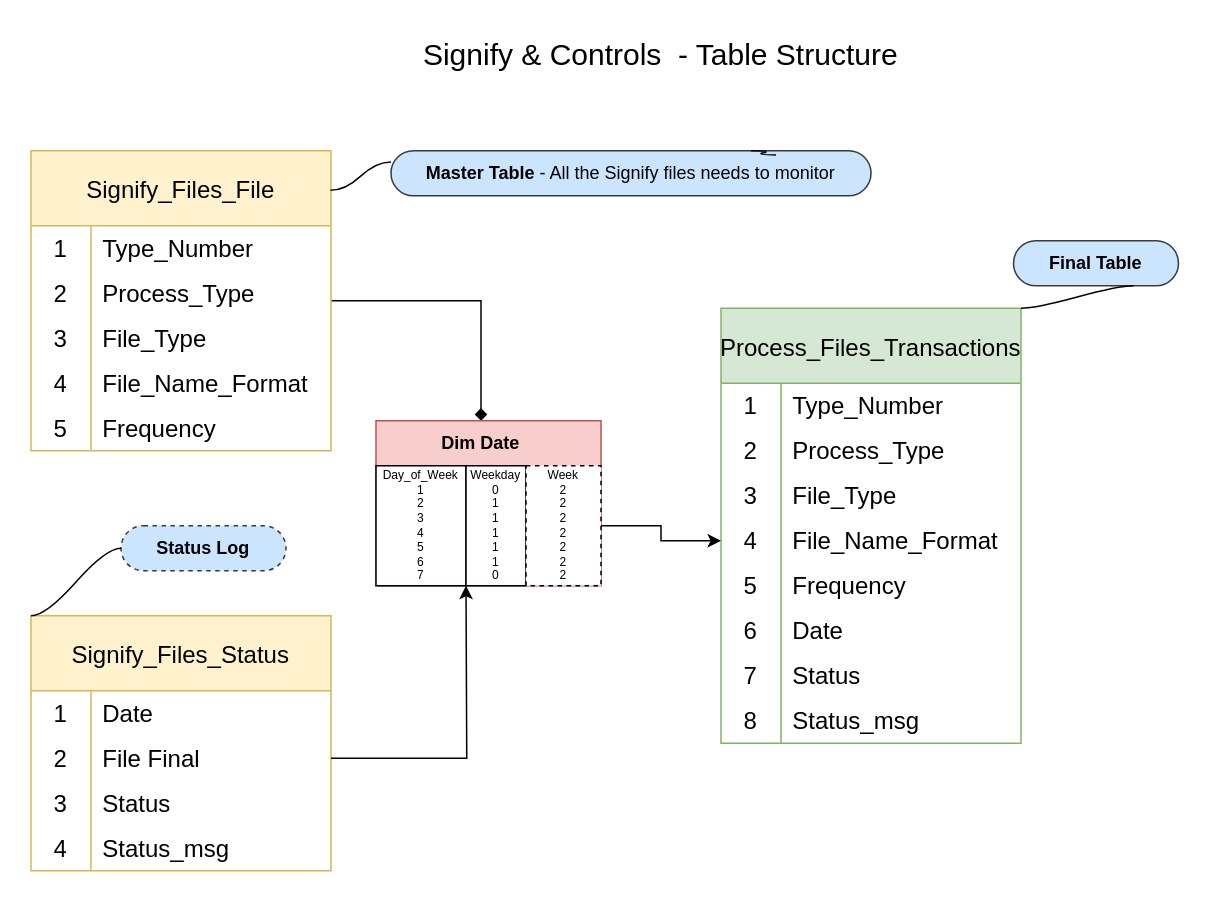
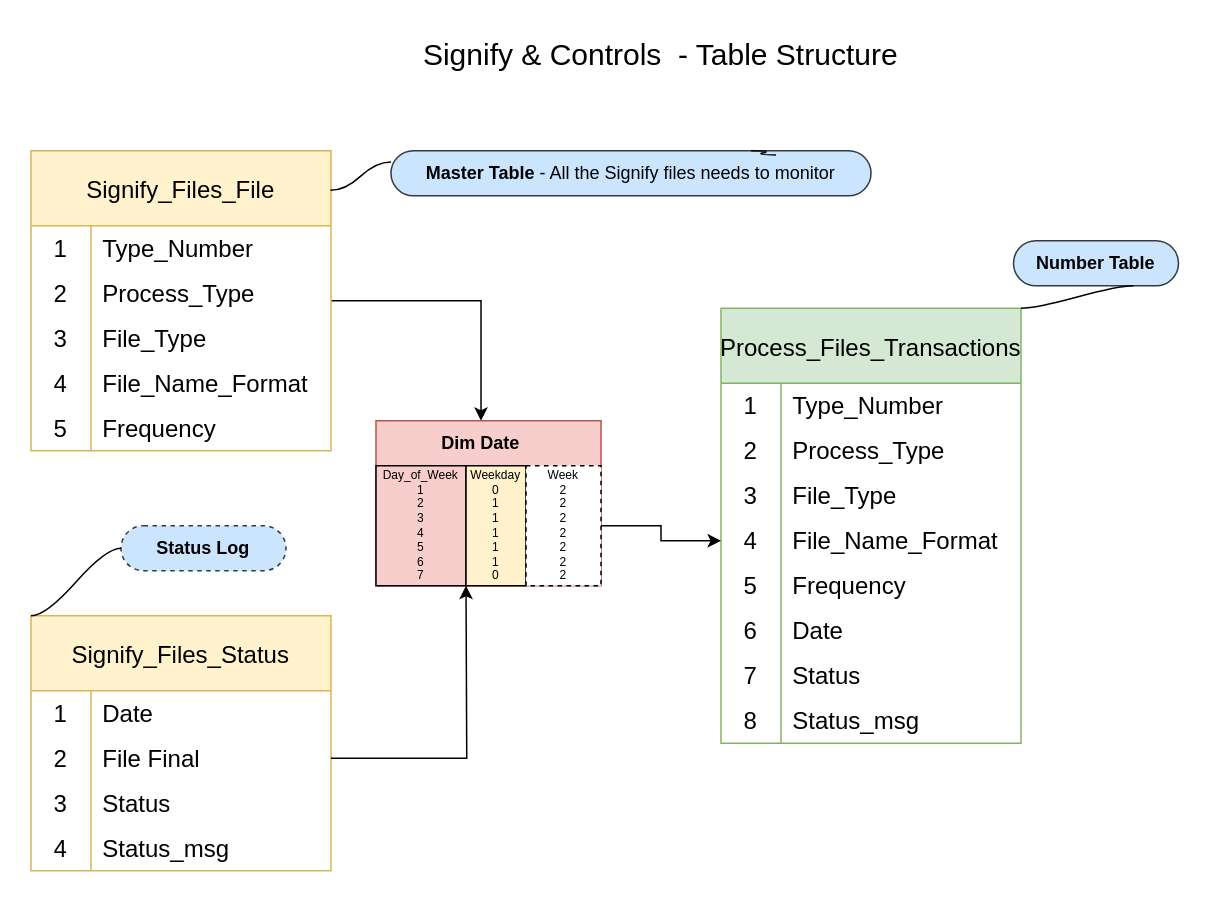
node "Final Table": label "Final Table" -> "Number Table"
edge "Signify_Files_File" -> "Dim Date": arrowhead diamond -> classic
node "Day_of_Week 1 2 3 4 5 6 7": fillcolor #ffffff -> #f8cecc
node "Weekday 0 1 1 1 1 1 0": fillcolor #ffffff -> #fff2cc
